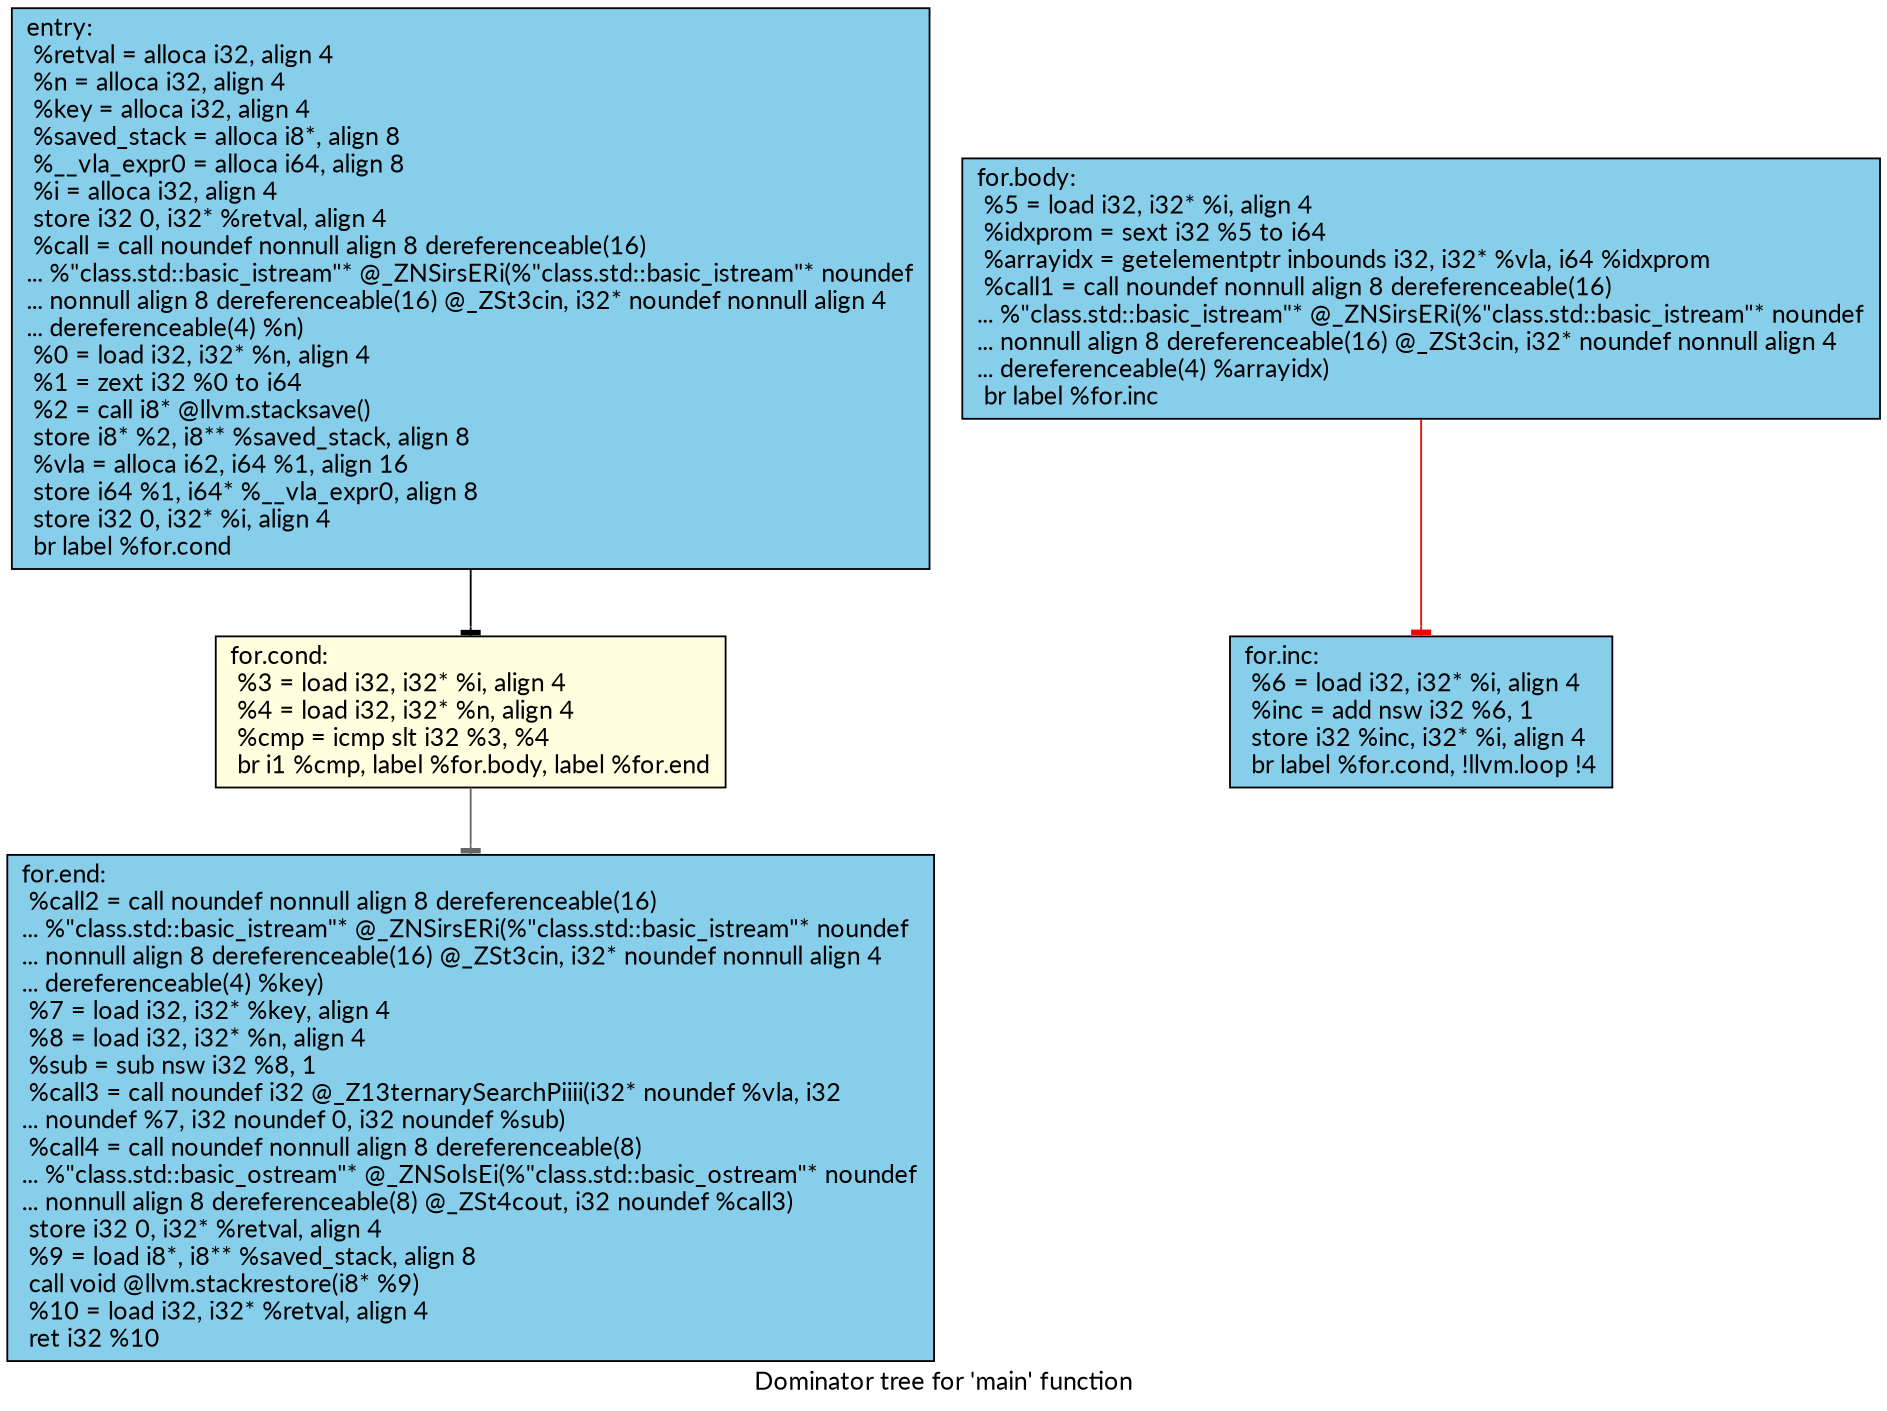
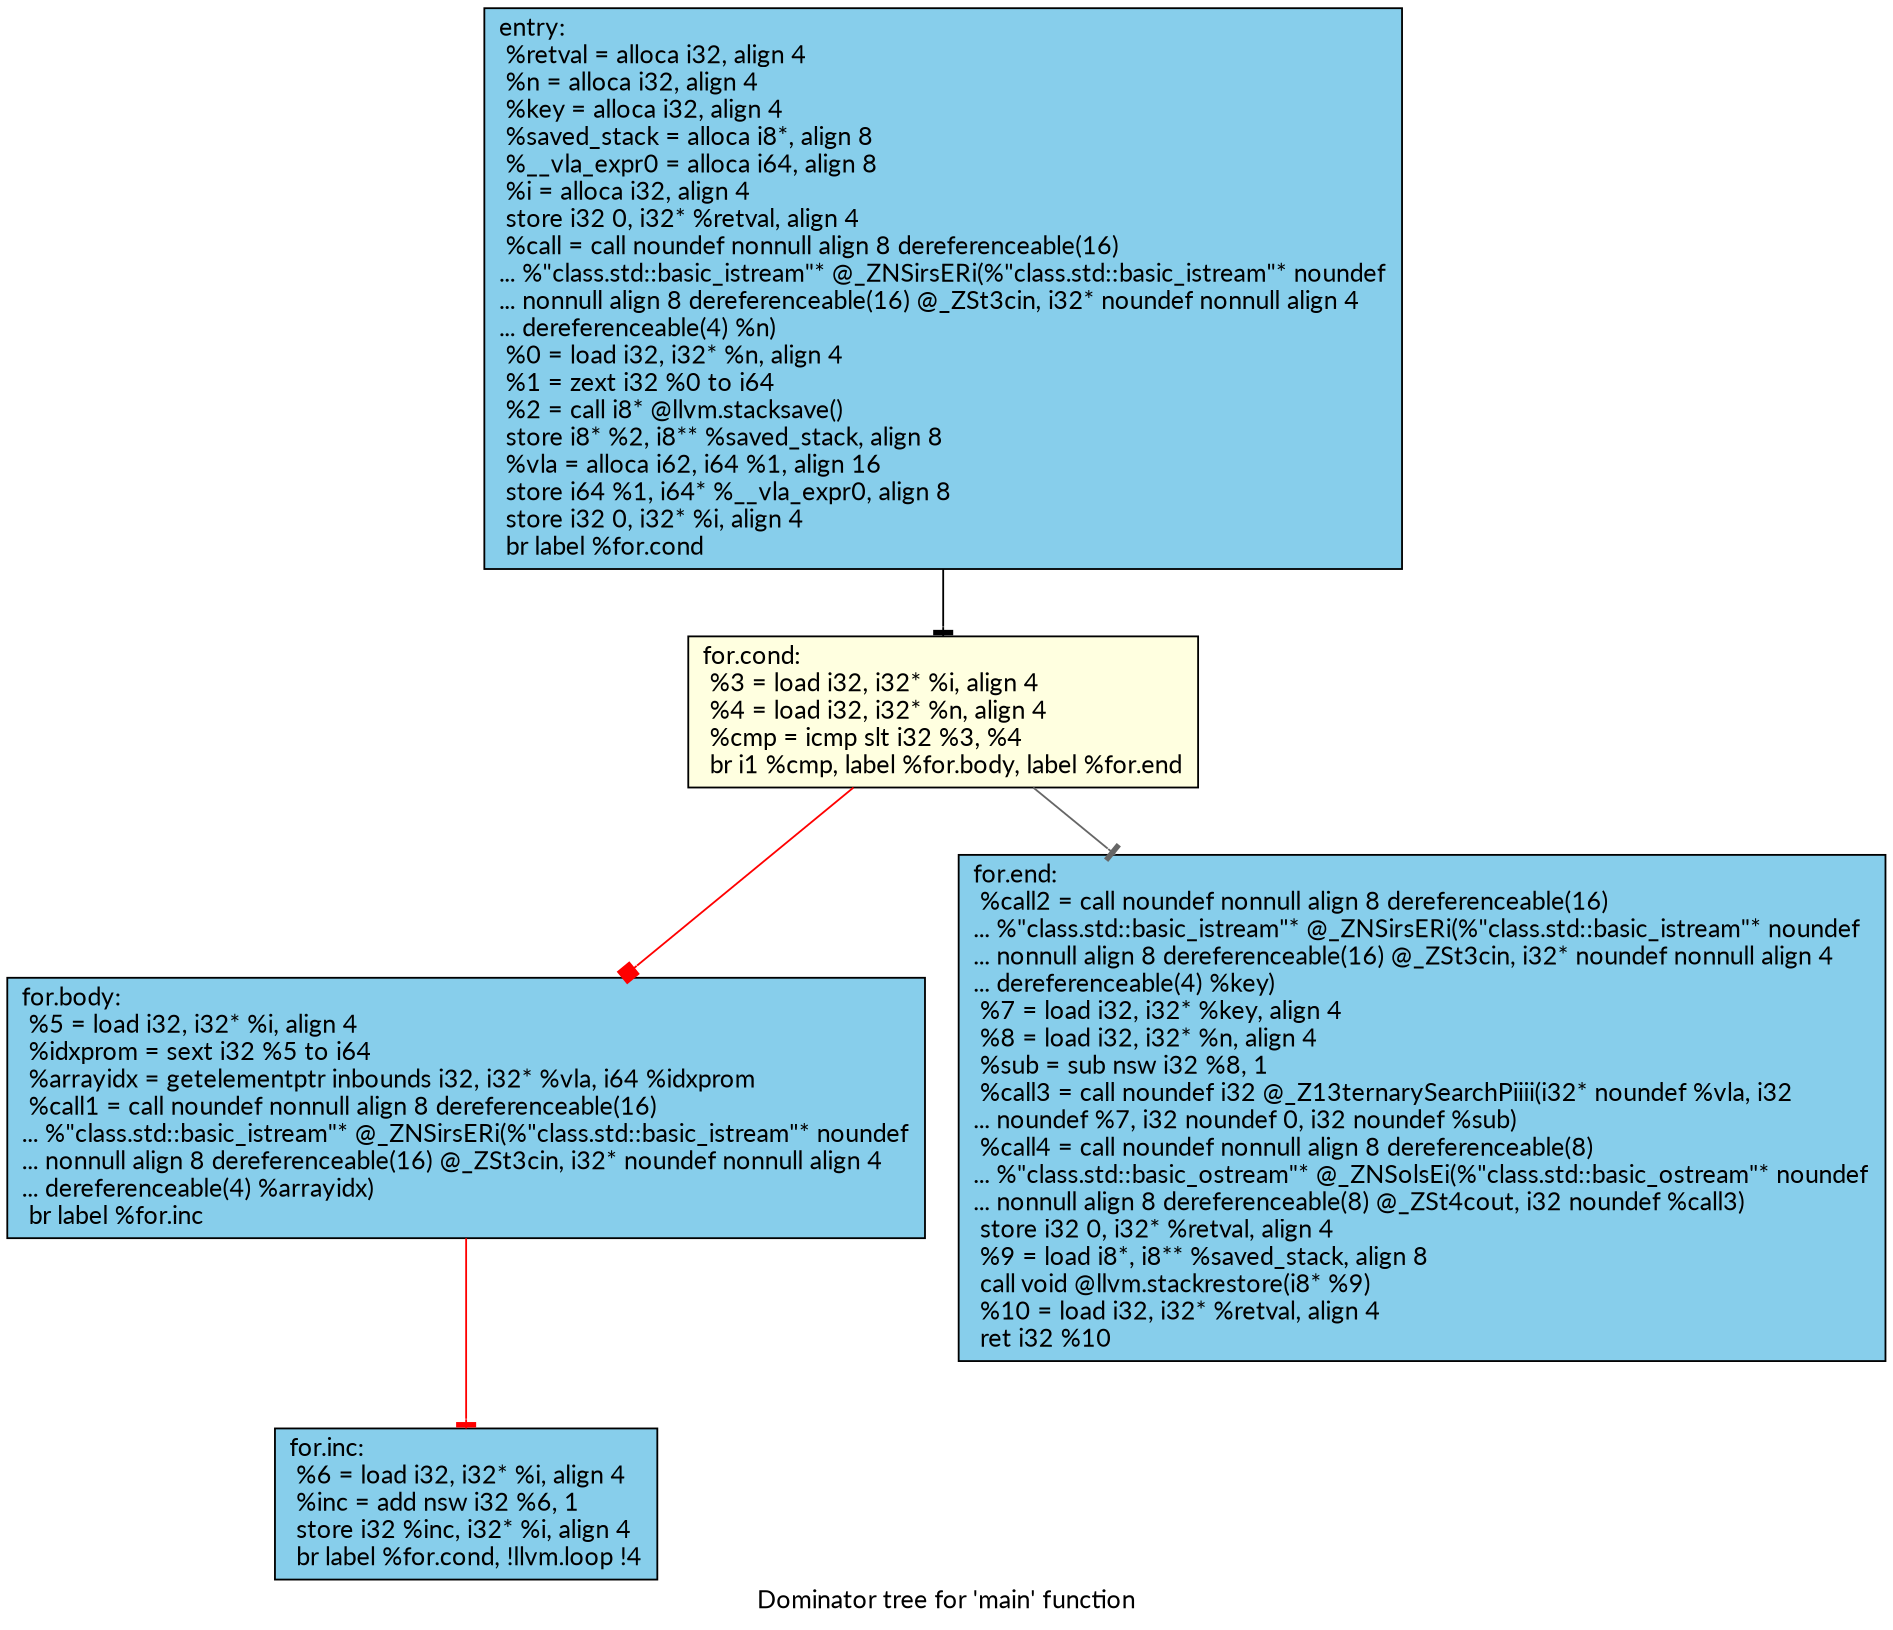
edge "for.cond:" -> "for.body:": added
